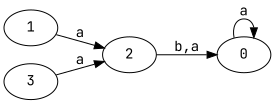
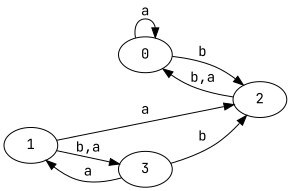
edge "3" -> "2": label "a" -> "b"
edge "0" -> "2": added, label "b"
edge "1" -> "3": added, label "b,a"
edge "3" -> "1": added, label "a"
